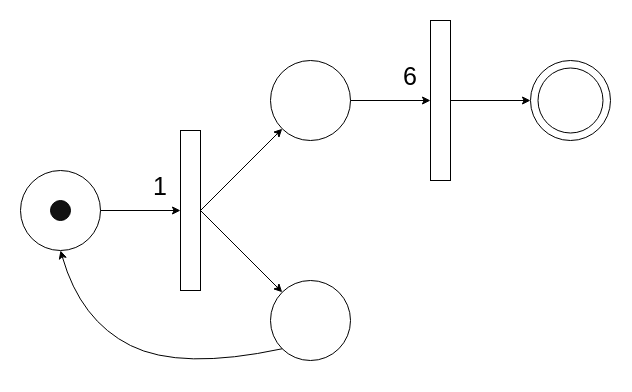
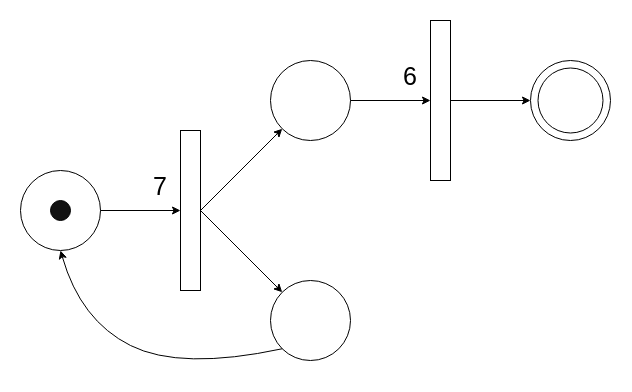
node "1": label "1" -> "7"
